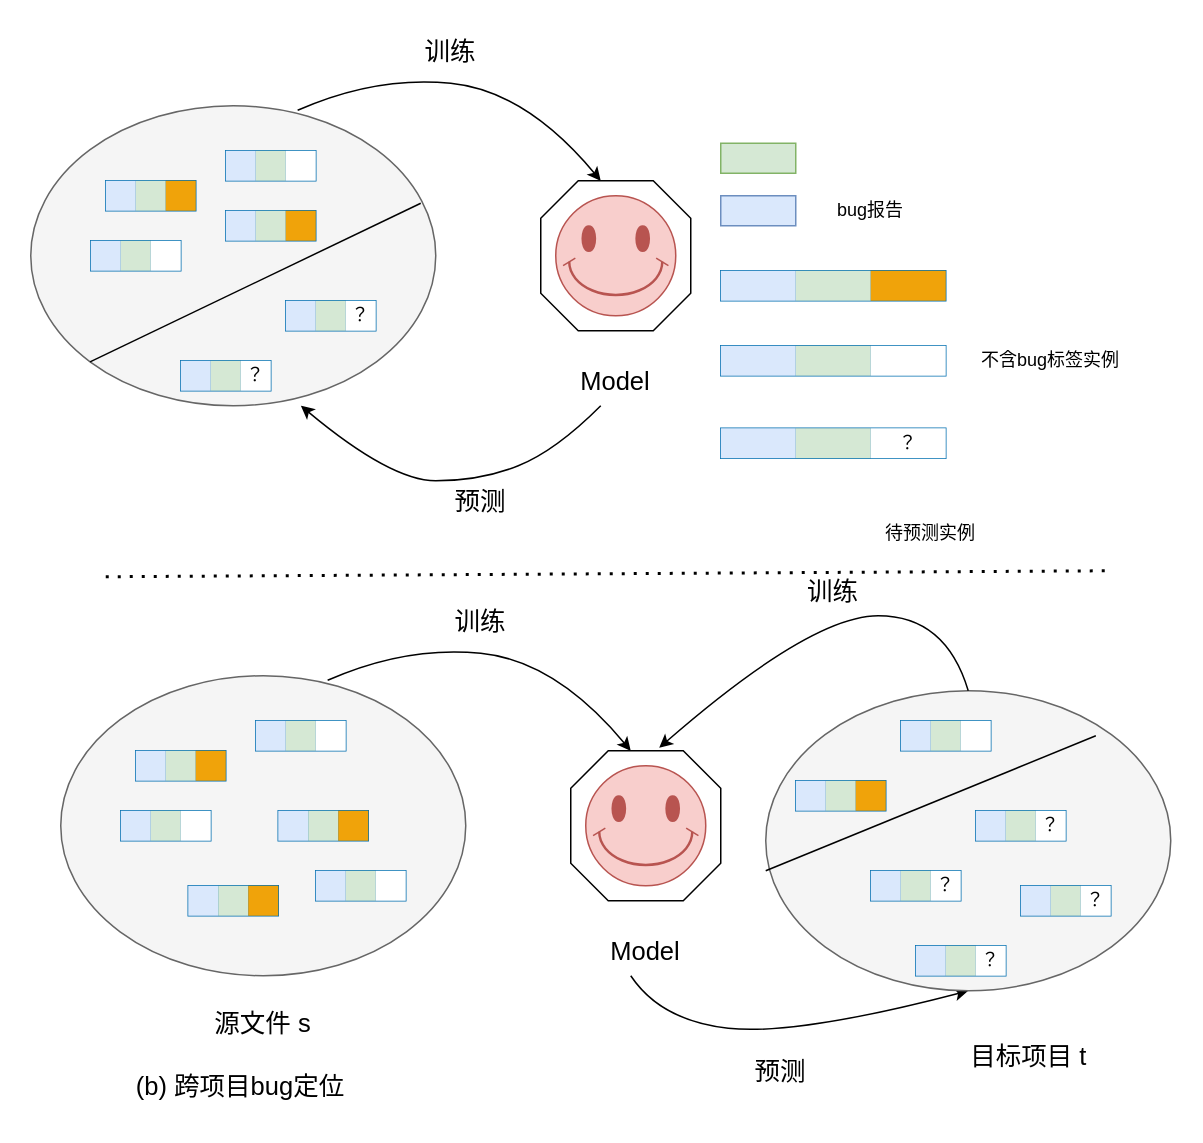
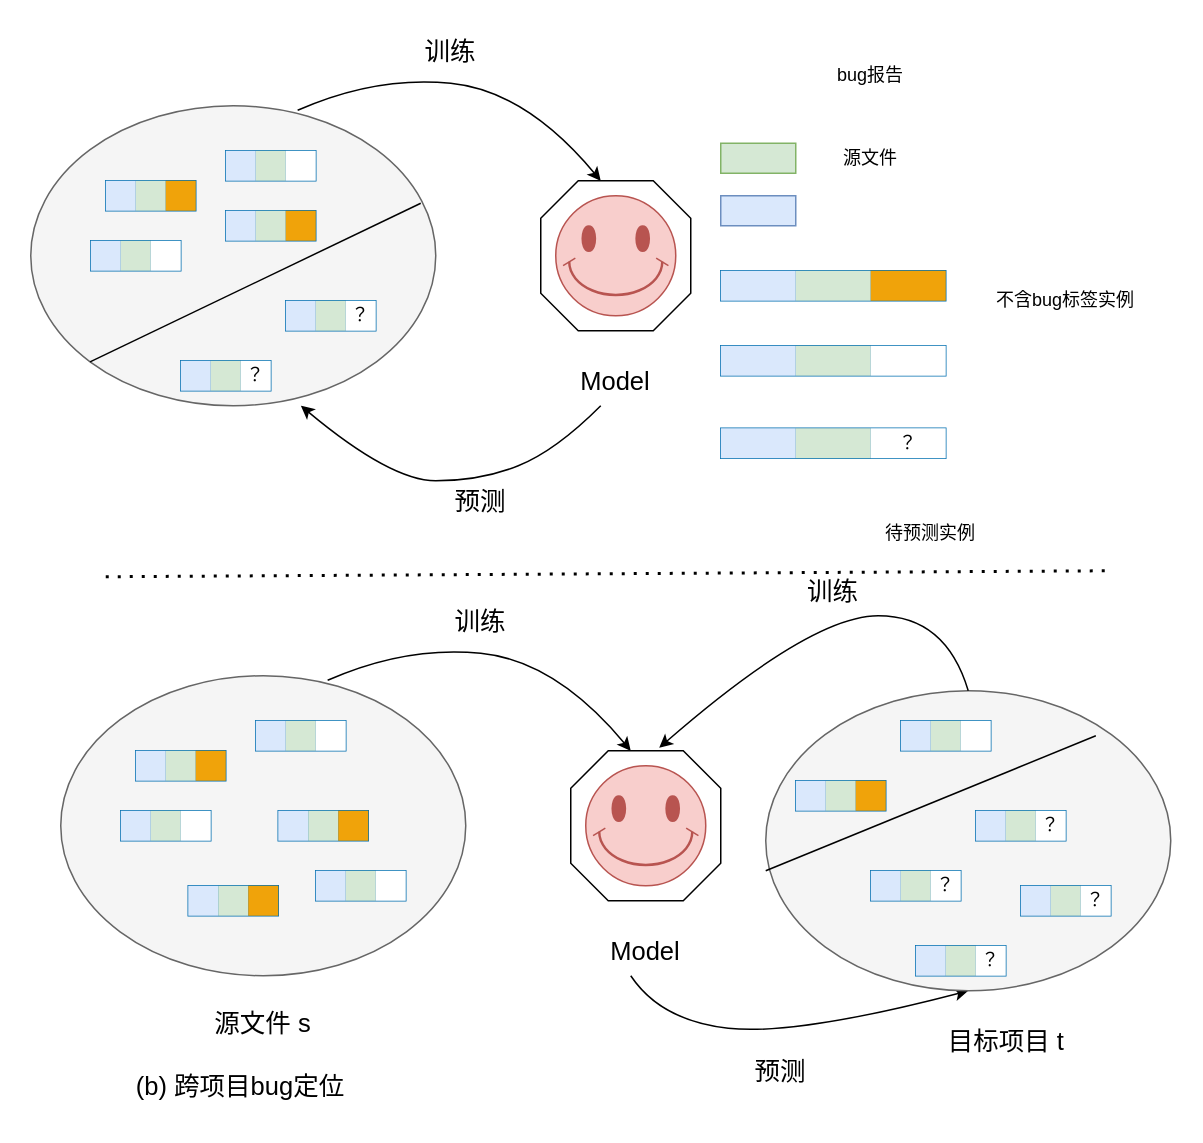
node "源文件": added
node "bug报告": moved (871, 211) -> (871, 76)
node "不含bug标签实例": moved (1051, 361) -> (1066, 301)
node "目标项目 t": moved (1029, 1058) -> (1007, 1043)
